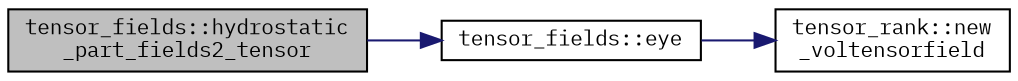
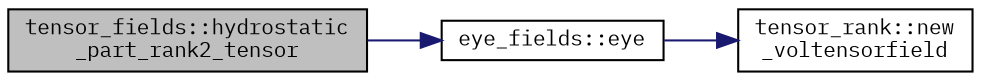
node "tensor_fields::hydrostatic _part_fields2_tensor": label "tensor_fields::hydrostatic _part_fields2_tensor" -> "tensor_fields::hydrostatic _part_rank2_tensor"
node "tensor_fields::eye": label "tensor_fields::eye" -> "eye_fields::eye"
